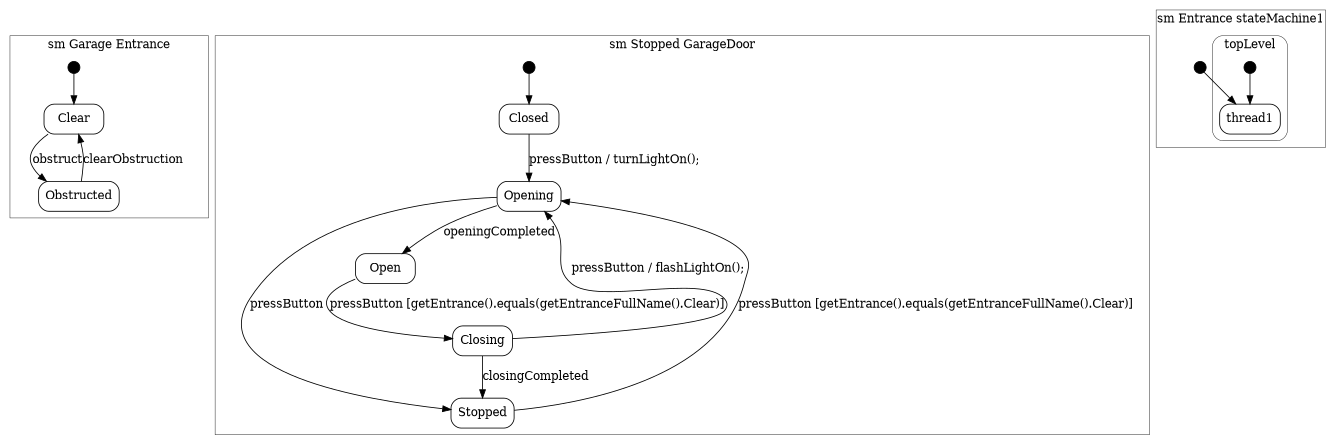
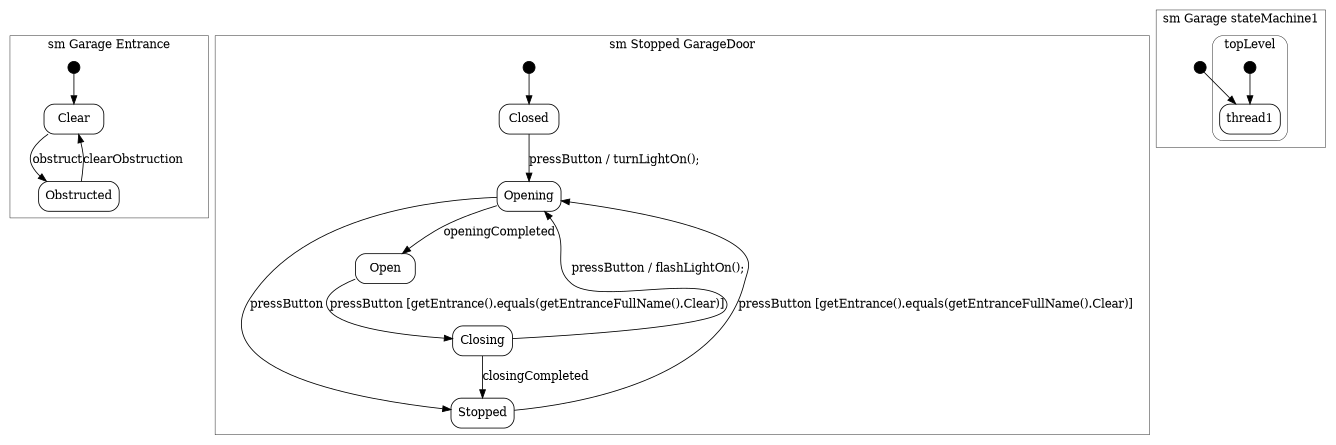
cluster "sm Entrance stateMachine1": label "sm Entrance stateMachine1" -> "sm Garage stateMachine1"
